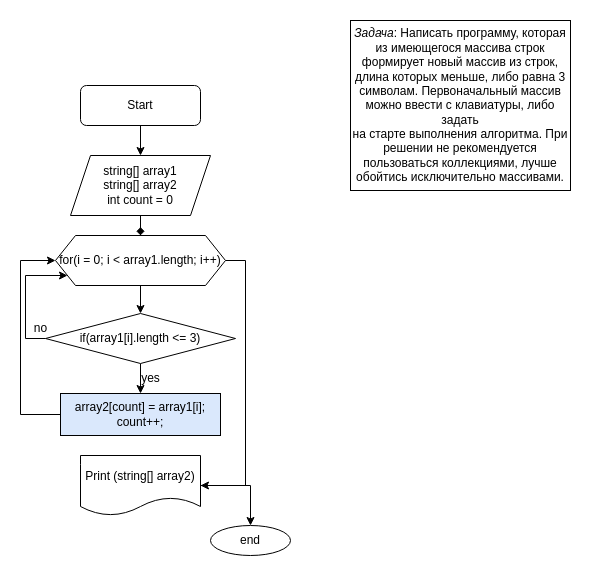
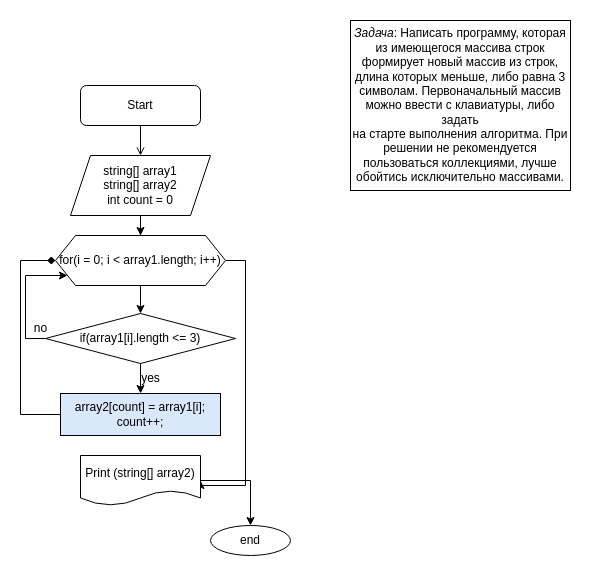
edge "Start" -> "string[] array1 string[] array2 int count = 0": arrowhead classic -> open
edge "string[] array1 string[] array2 int count = 0" -> "for(i = 0; i < array1.length; i++)": arrowhead diamond -> classic
edge "array2[count] = array1[i]; count++;" -> "for(i = 0; i < array1.length; i++)": arrowhead classic -> diamond
node "Print (string[] array2)": size 120x60 -> 120x50
